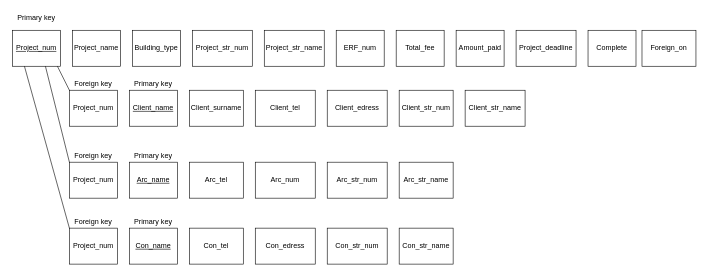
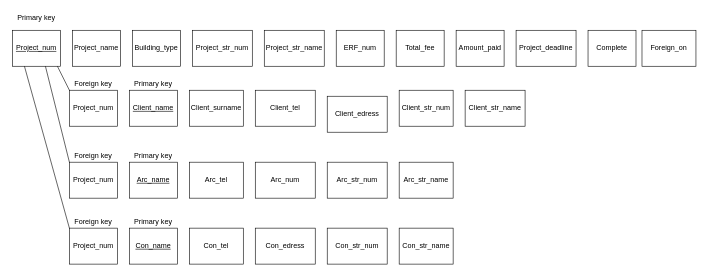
node "Client_edress": moved (357, 108) -> (357, 114)
